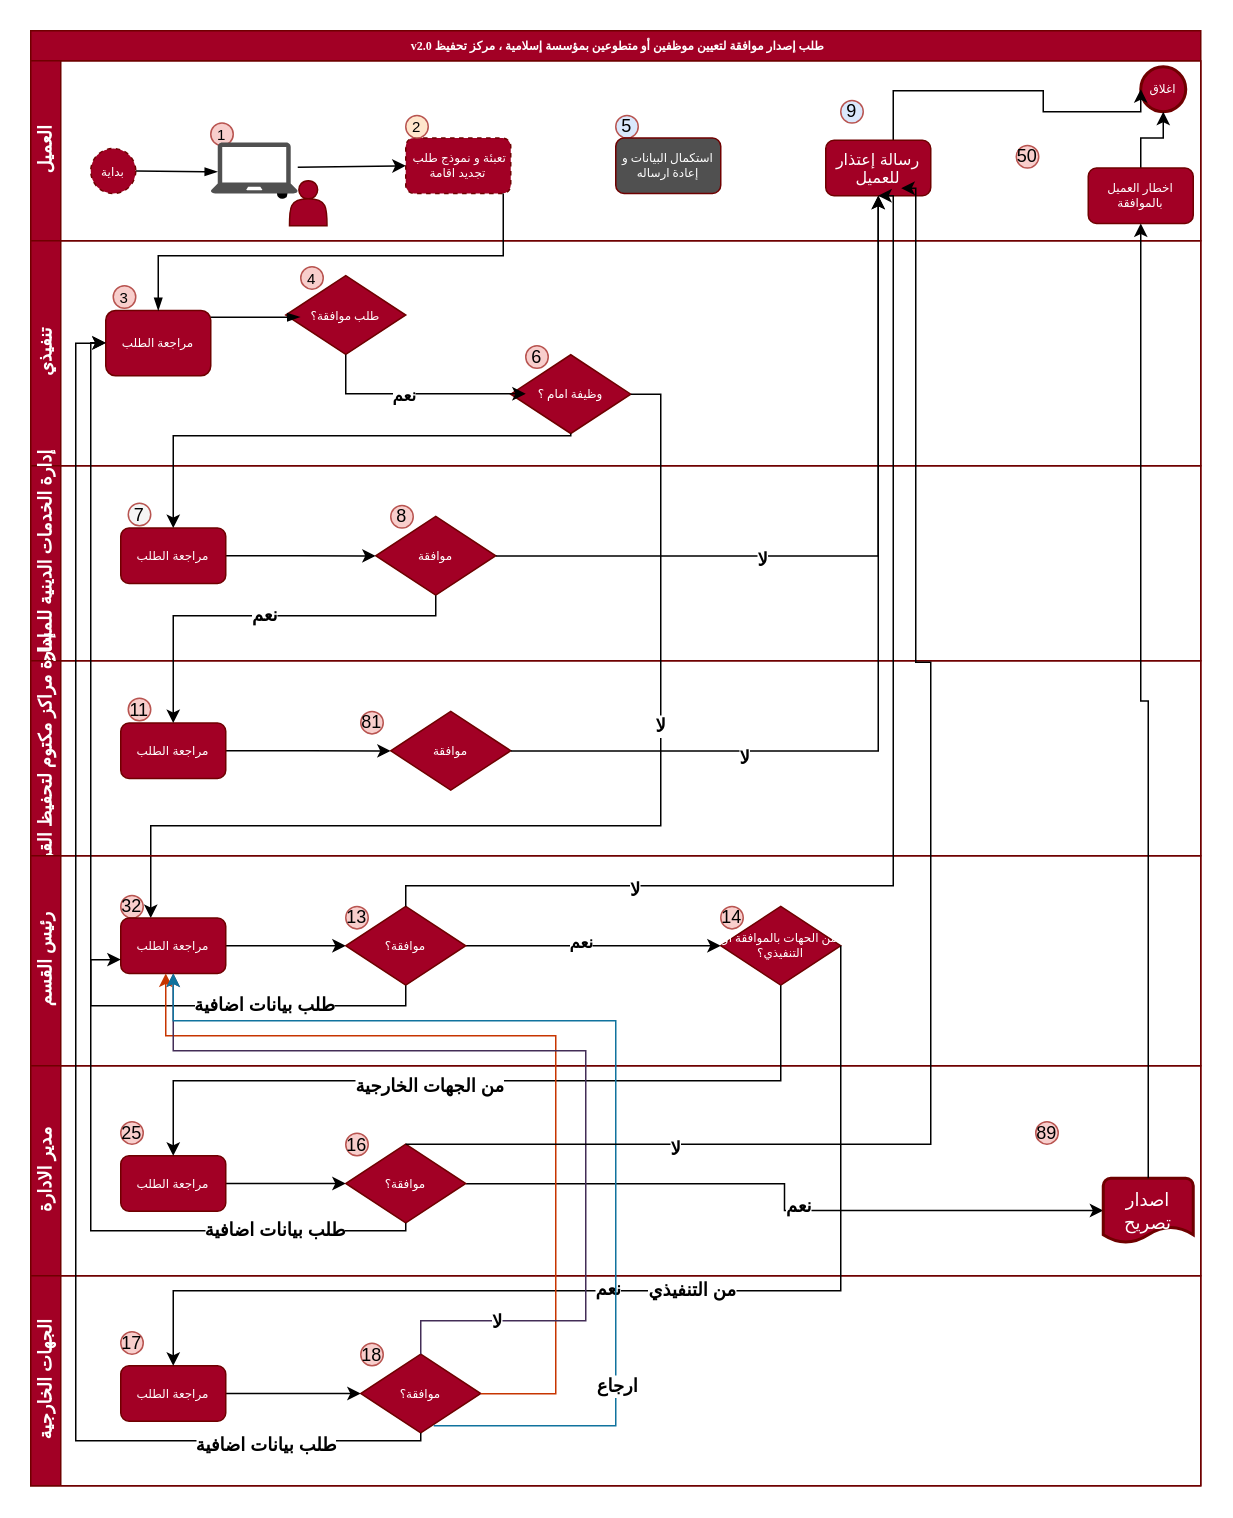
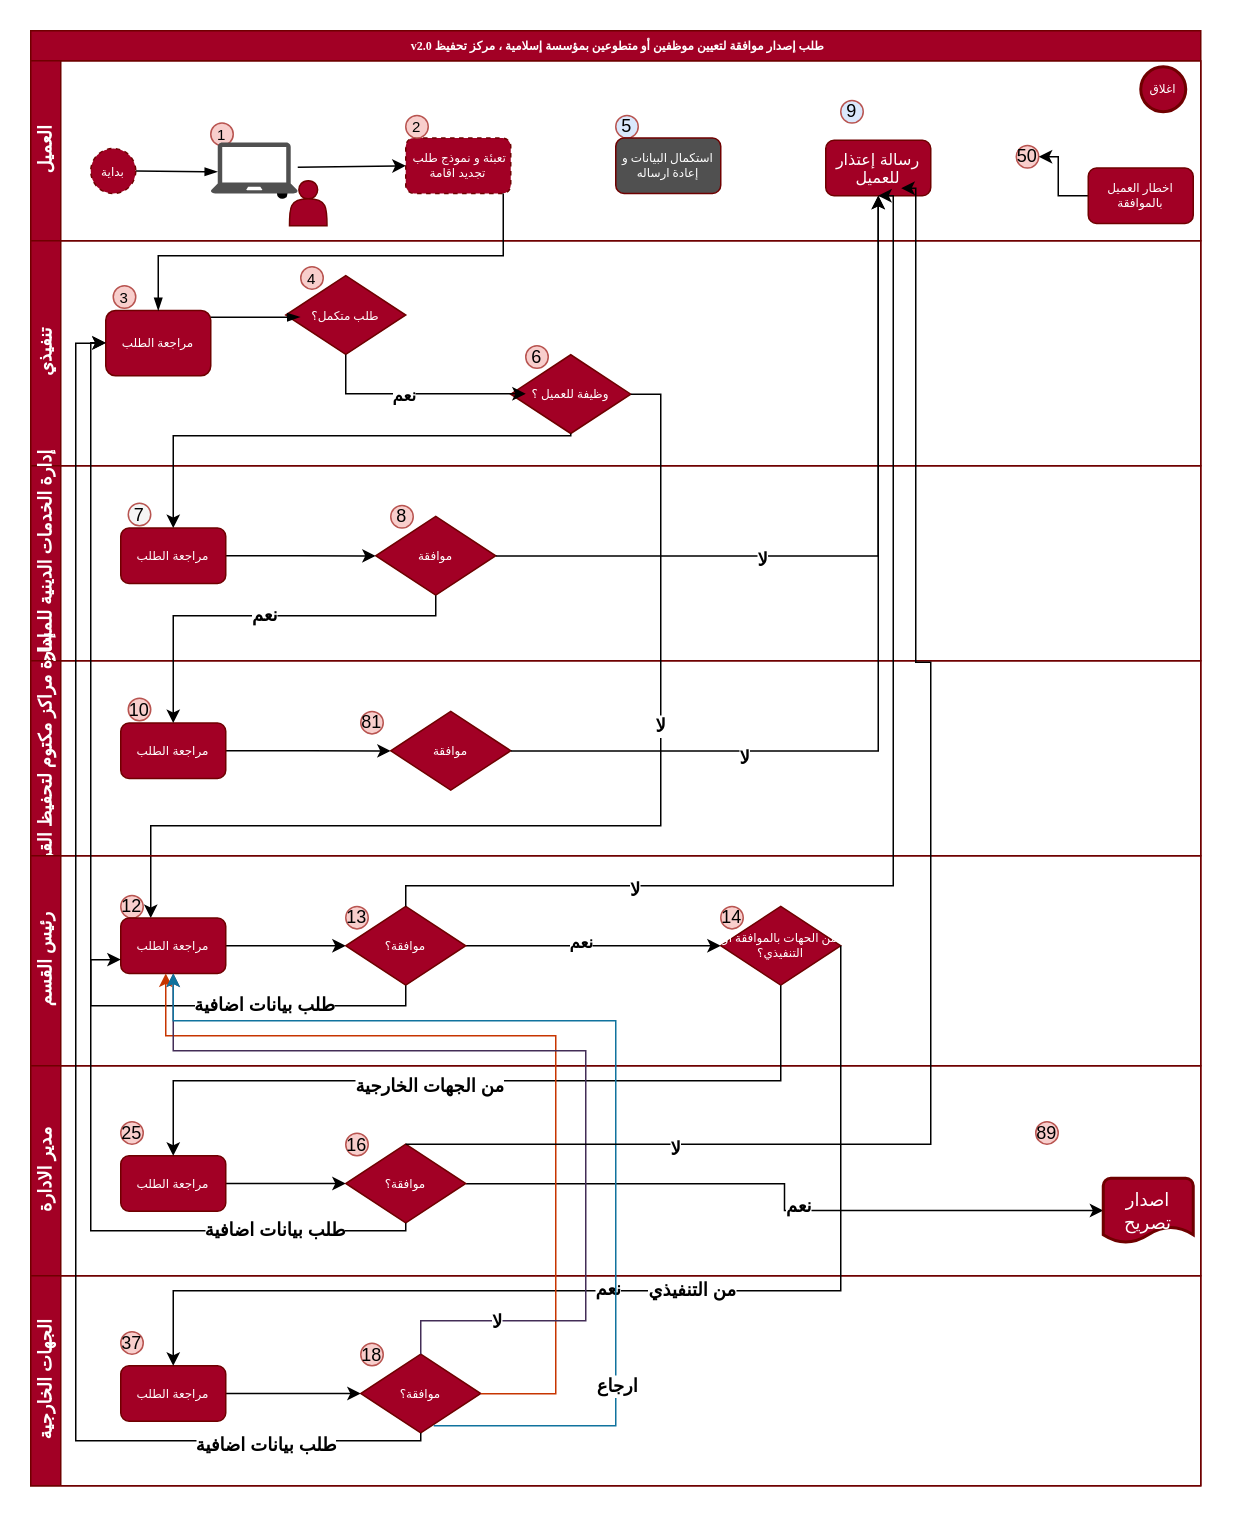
edge "رسالة إعتذار للعميل" -> "اغلاق": removed
node "2": fillcolor #ffe6cc -> #f8cecc
edge "اخطار العميل بالموافقة" -> "اغلاق": now "اخطار العميل بالموافقة" -> "50"
node "طلب موافقة؟": label "طلب موافقة؟" -> "طلب متكمل؟"
node "وظيفة امام ؟": label "وظيفة امام ؟" -> "وظيفة للعميل ؟"
edge "اصدار تصريح" -> "اخطار العميل بالموافقة": removed
node "11": label "11" -> "10"
node "32": label "32" -> "12"
node "17": label "17" -> "37"
